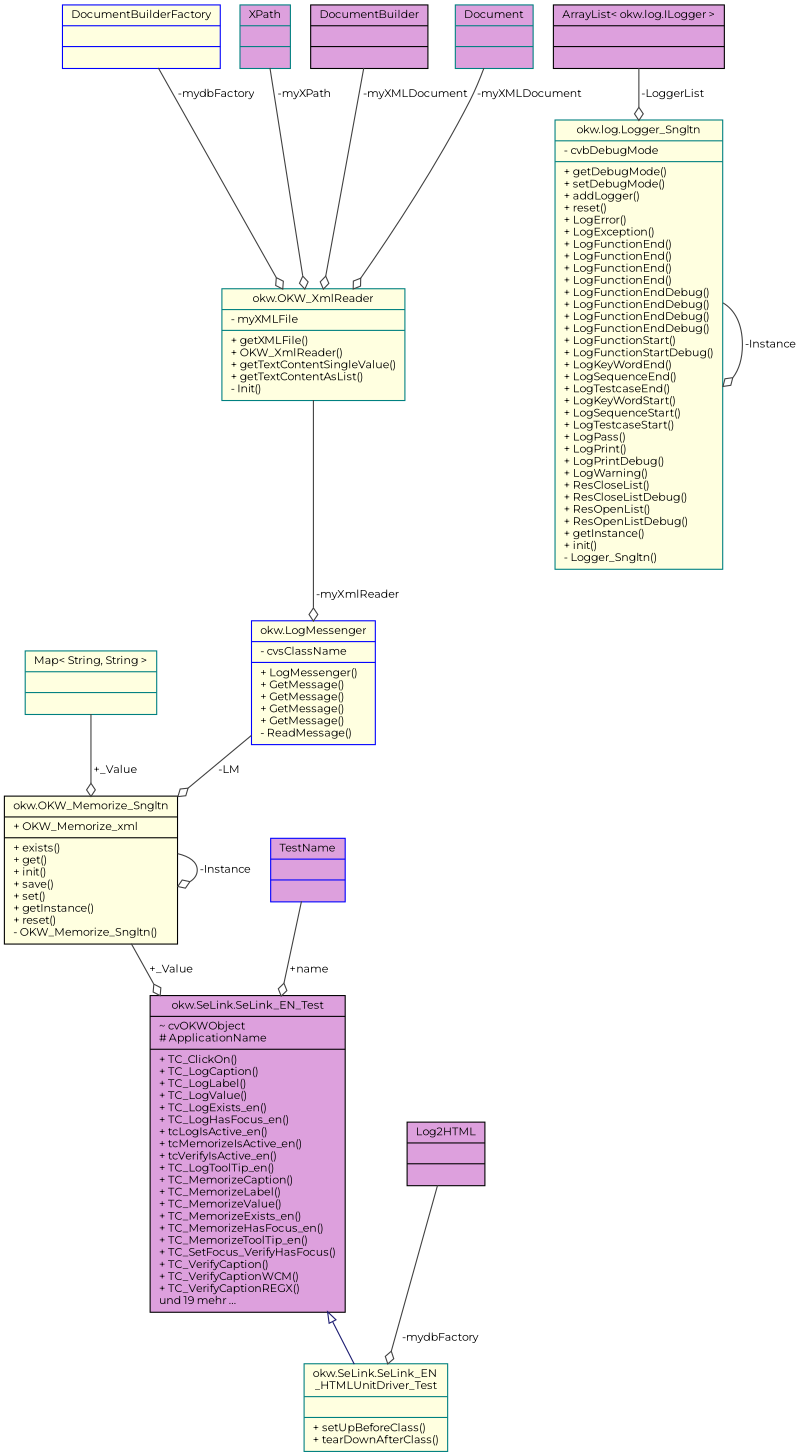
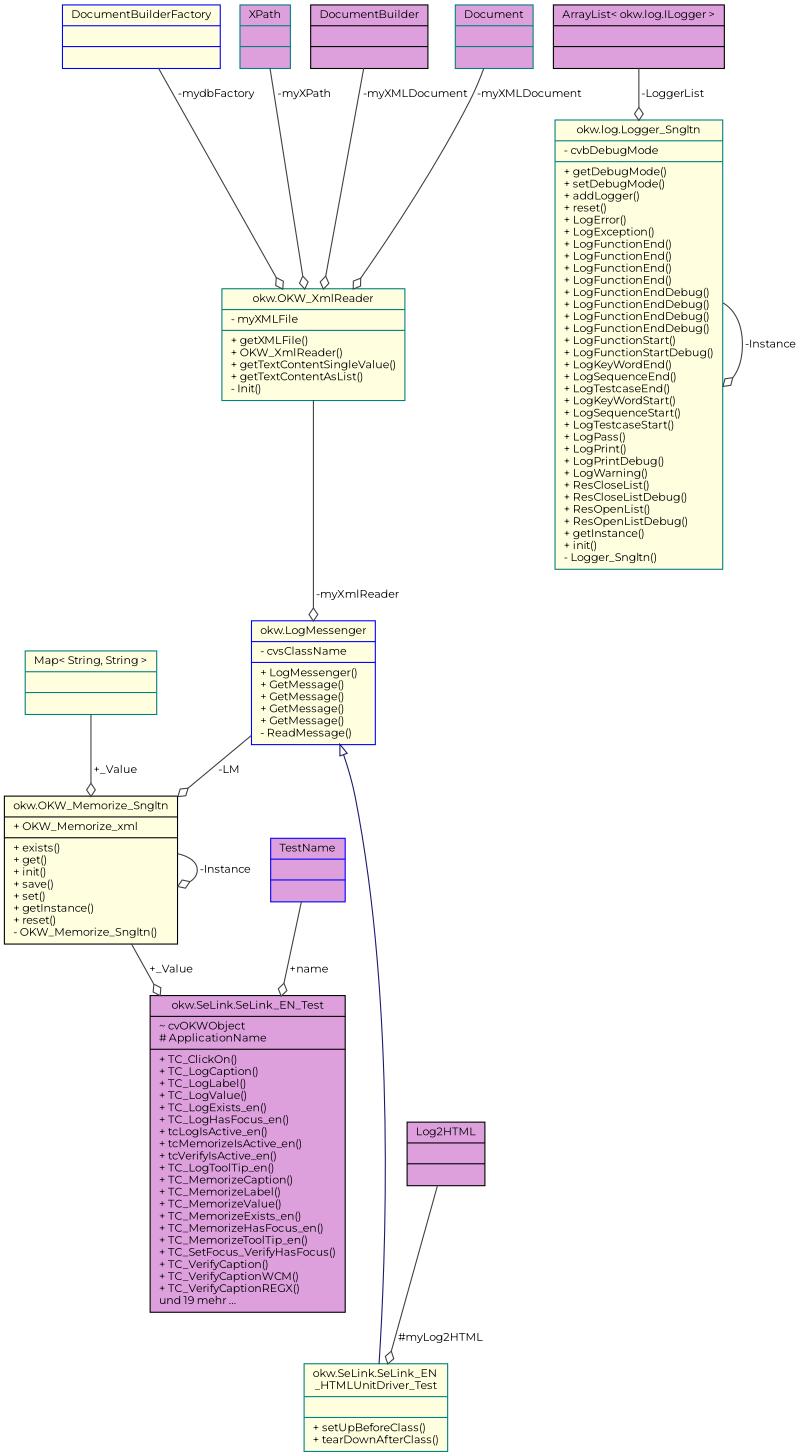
edge "Log2HTML" -> "okw.SeLink.SeLink_EN": label " -mydbFactory" -> " #myLog2HTML"
edge "okw.SeLink.SeLink_EN" -> "okw.SeLink.SeLink_EN_Test": now "okw.SeLink.SeLink_EN" -> "okw.LogMessenger"
